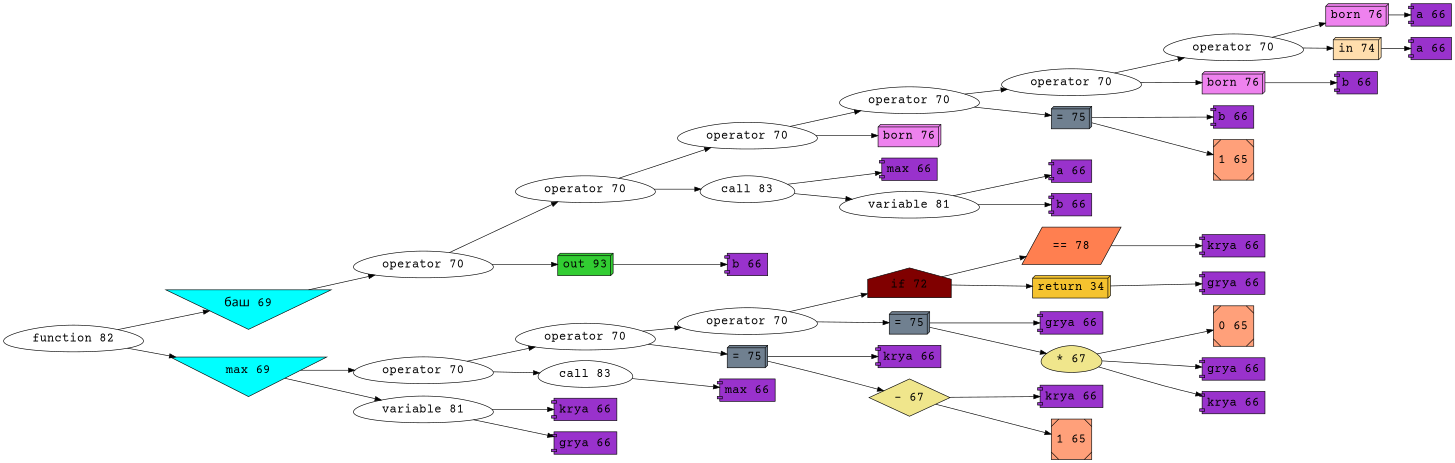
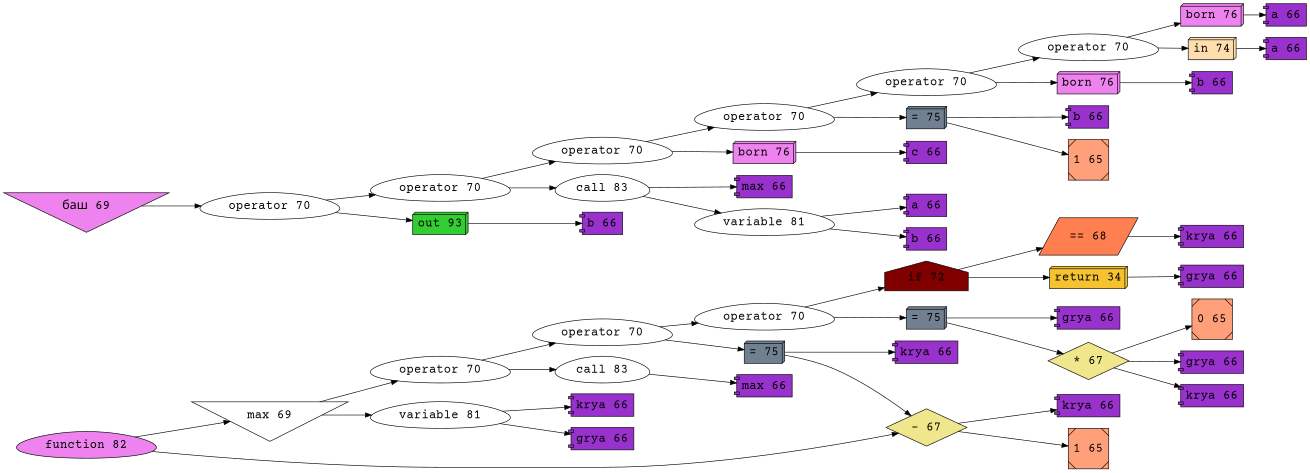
node "c 66": added
node "== 78": label "== 78" -> "== 68"
node "баш 69": fillcolor #00ffff -> #ee82ee
edge "function 82" -> "баш 69": now "function 82" -> "- 67"
node "function 82": fillcolor #ffffff -> #ee82ee
node "* 67": shape egg -> diamond
node "max 69": fillcolor #00ffff -> #ffffff
